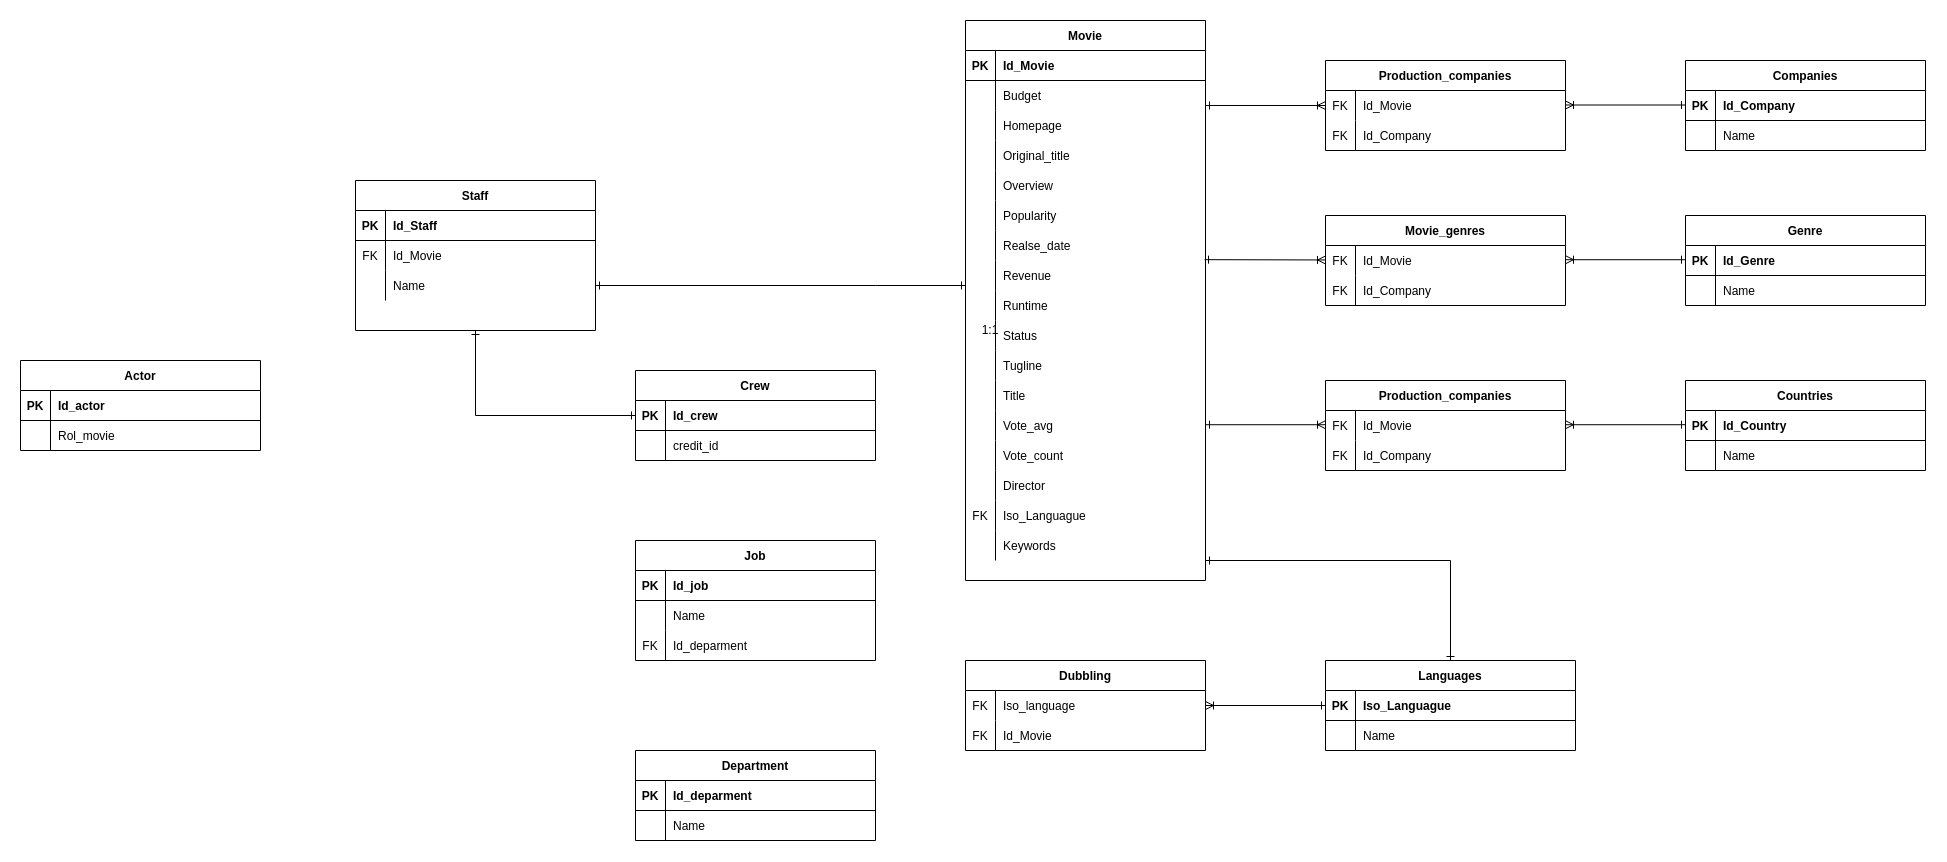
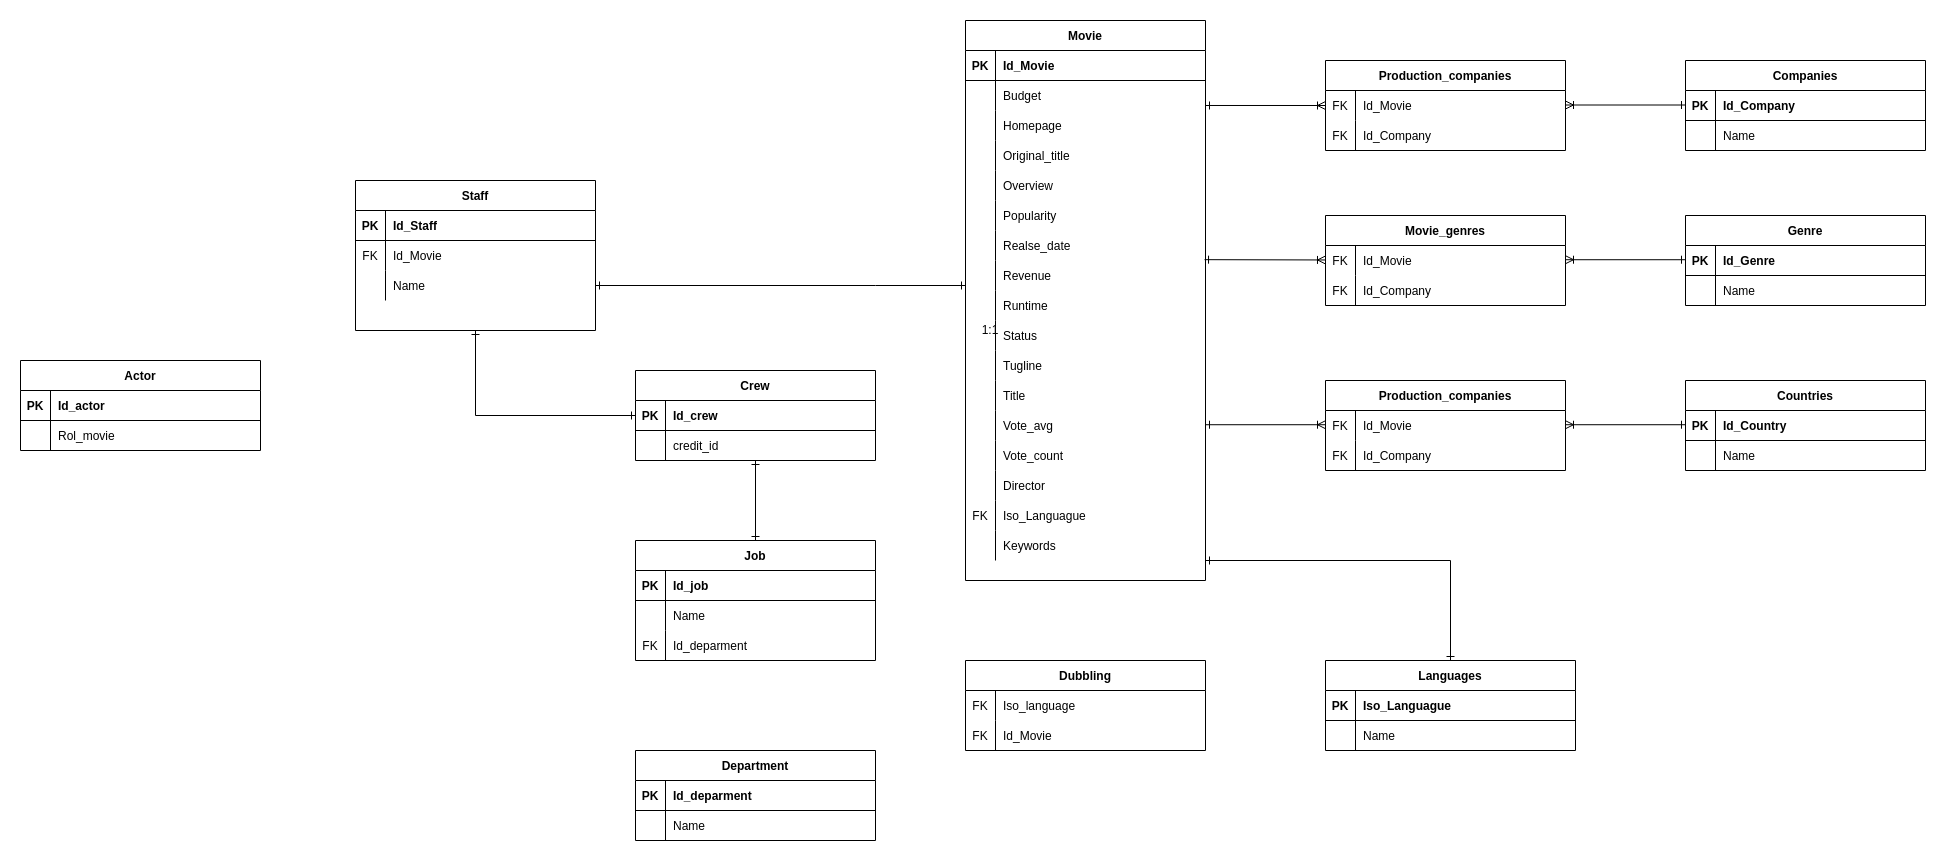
edge "Crew" -- "Job": added
edge "Dubbling" -- "Languages": removed
